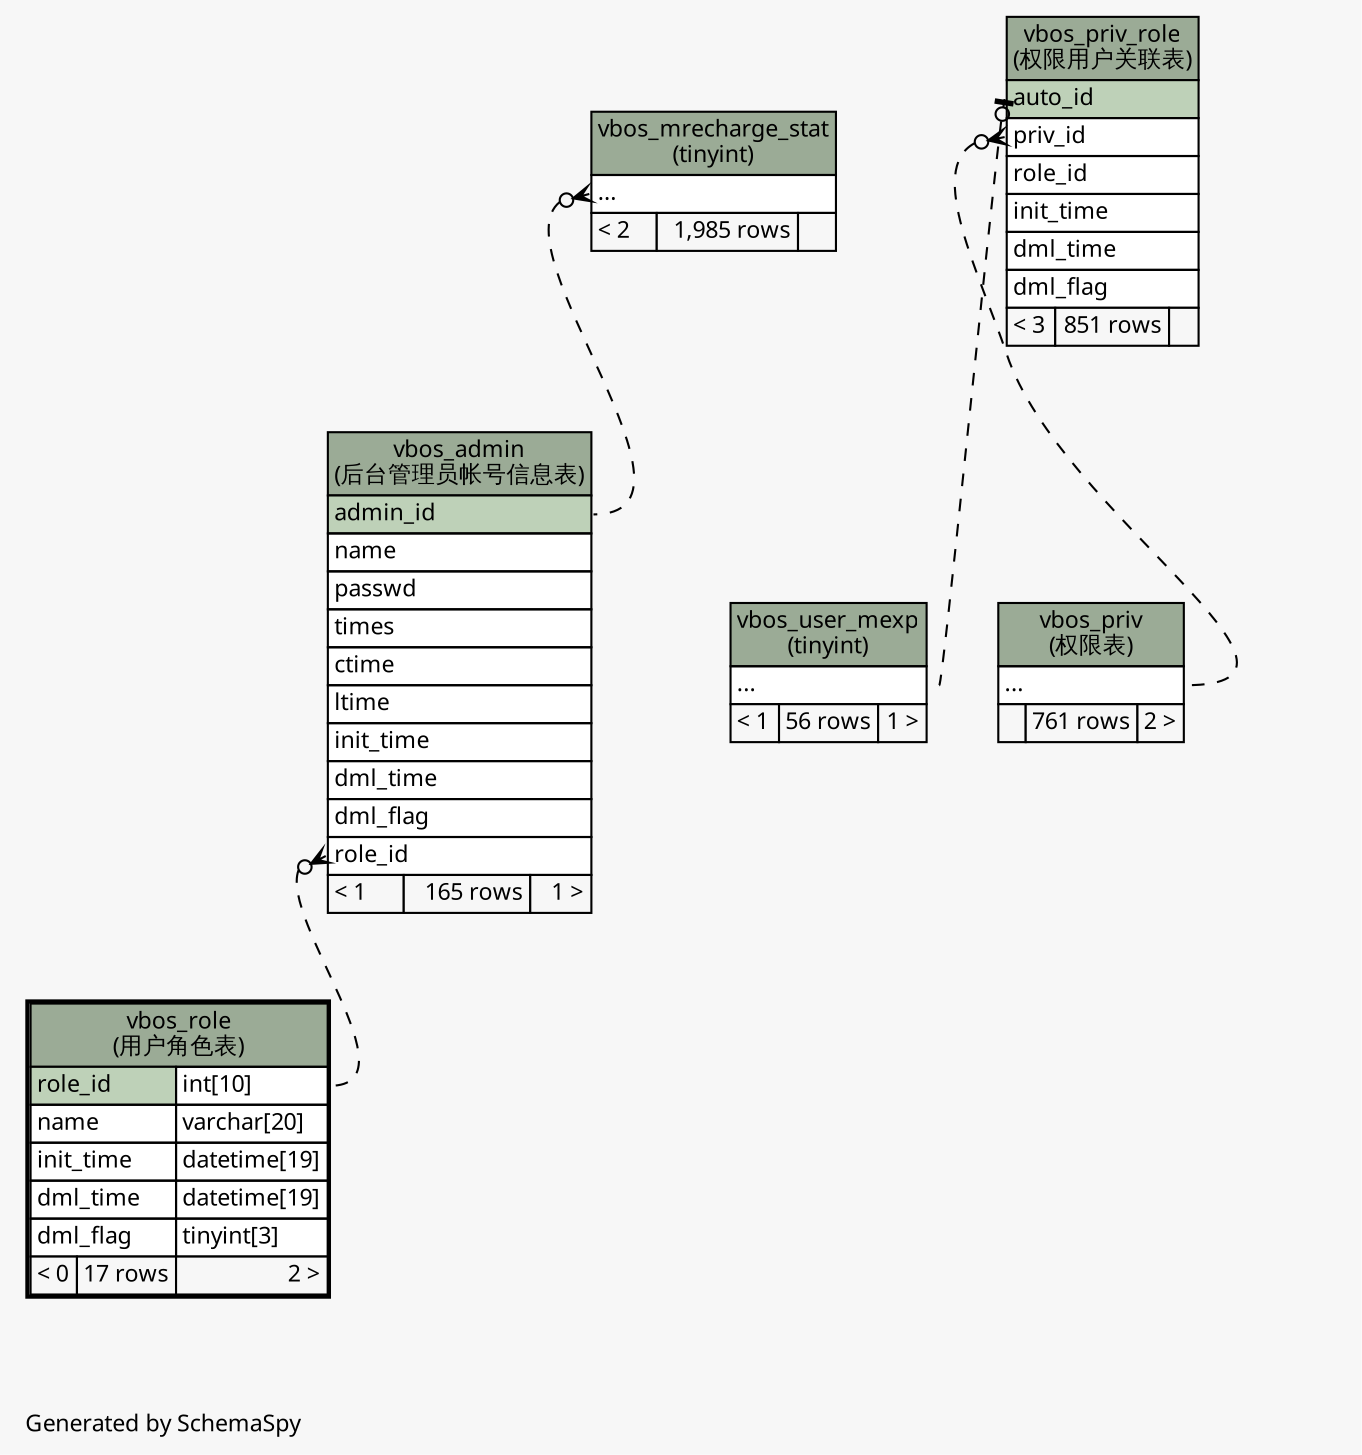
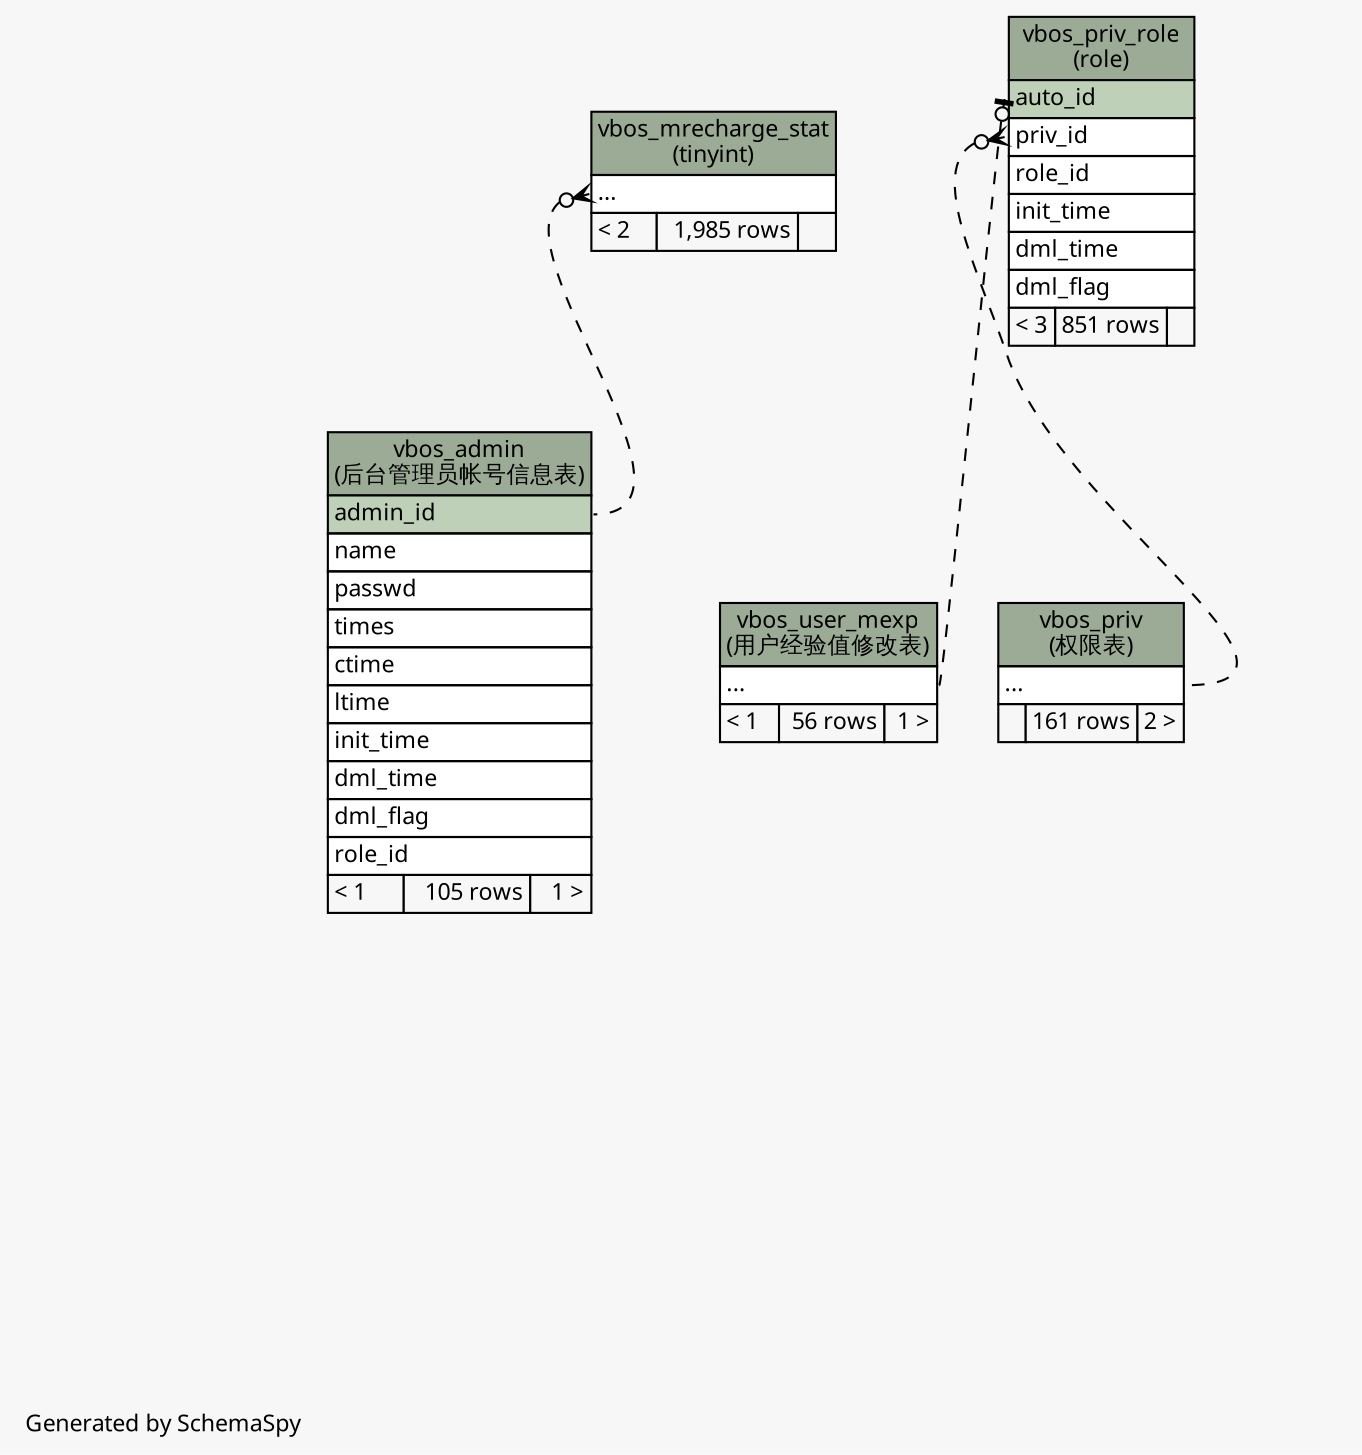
node "vbos_priv_role": text "(权限用户关联表)" -> "(role)"
node "vbos_user_mexp": text "(tinyint)" -> "(用户经验值修改表)"
node "vbos_priv": text "761 rows" -> "161 rows"
node "vbos_admin": text "165 rows" -> "105 rows"
node "vbos_role": removed
